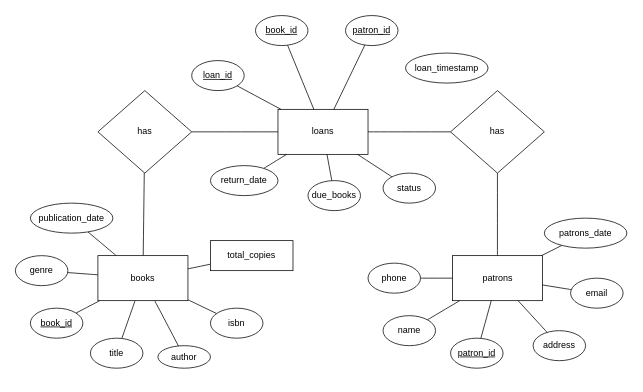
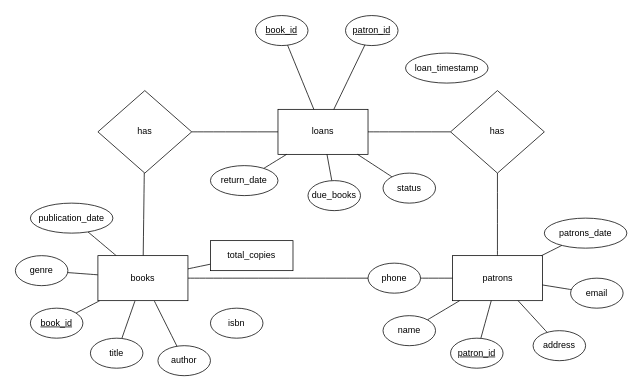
node "loan_id": removed
edge "loan_id" -- "loans": removed
edge "books" -- "isbn": now "books" -- "phone"
node "author": size 53x23 -> 53x30
